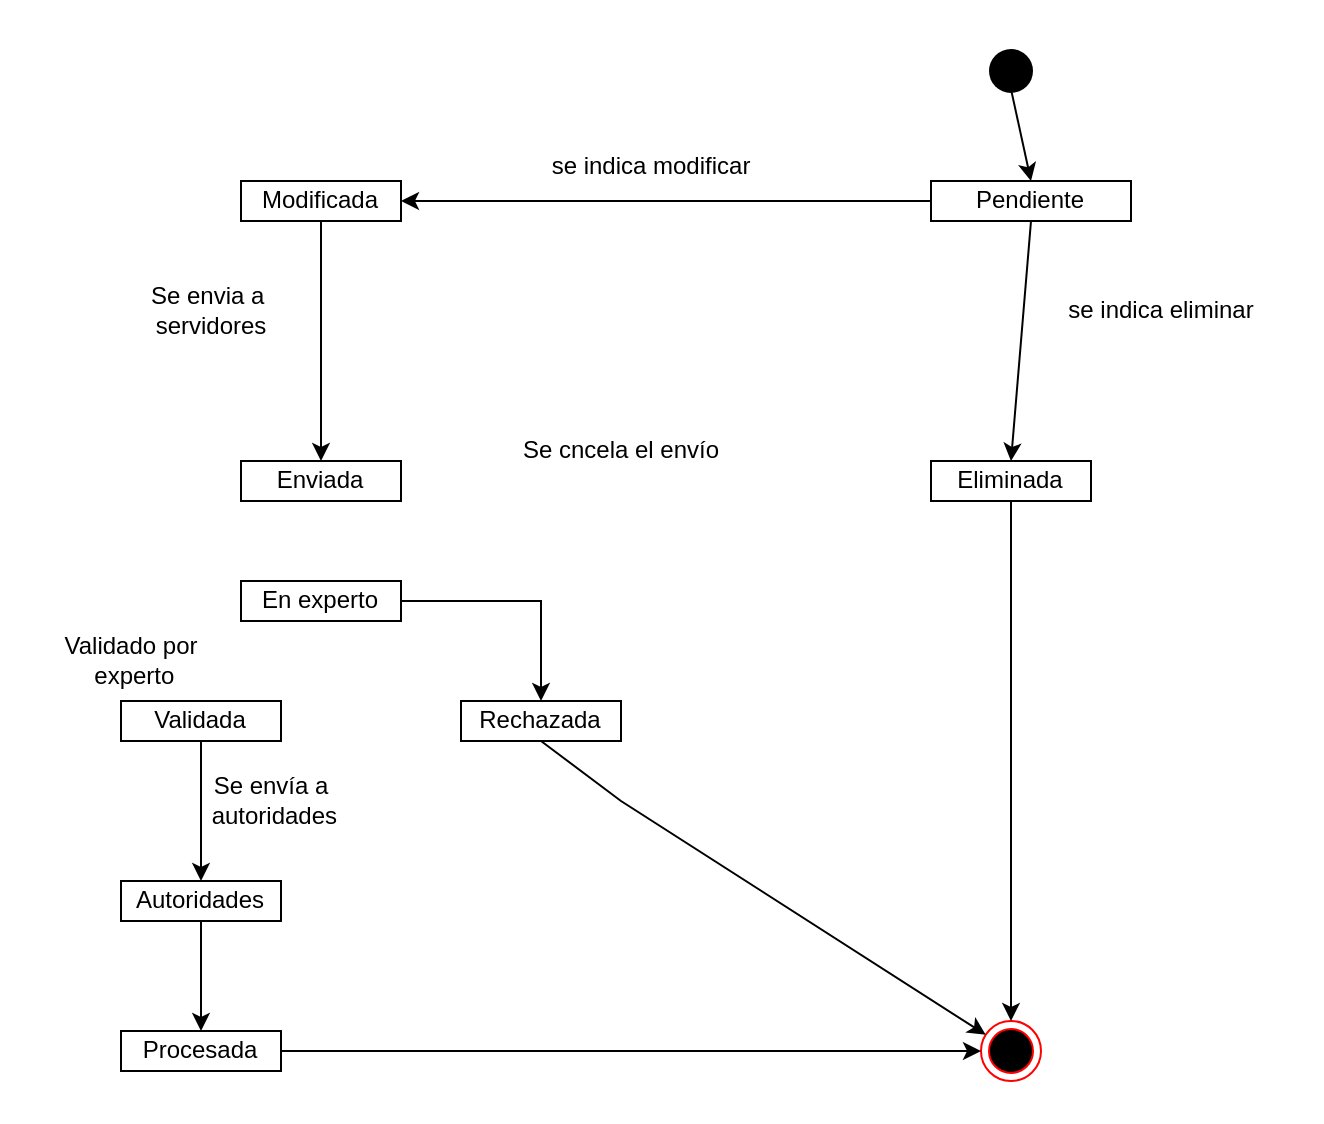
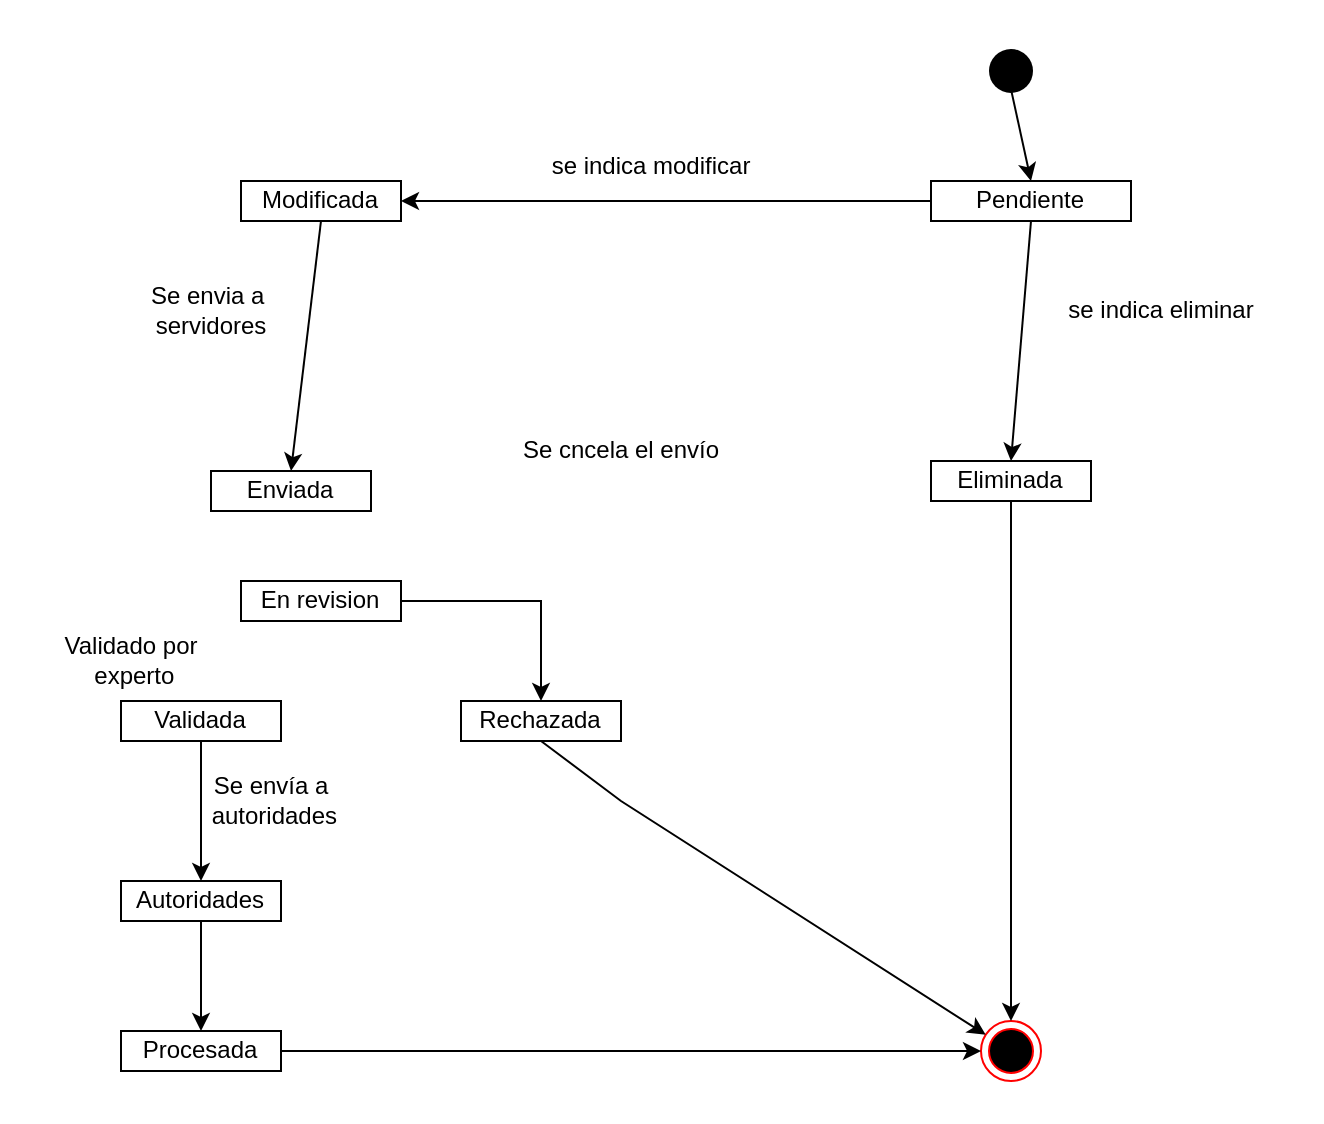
node "Enviada": moved (321, 481) -> (291, 491)
node "En experto": label "En experto" -> "En revision"
